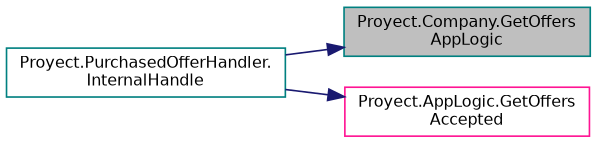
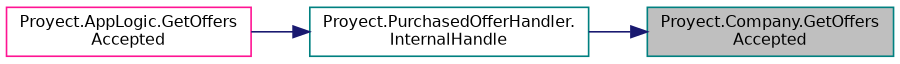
node "Proyect.Company.GetOffers AppLogic": label "Proyect.Company.GetOffers AppLogic" -> "Proyect.Company.GetOffers Accepted"
edge "Proyect.PurchasedOfferHandler. InternalHandle" -> "Proyect.AppLogic.GetOffers Accepted": reversed
